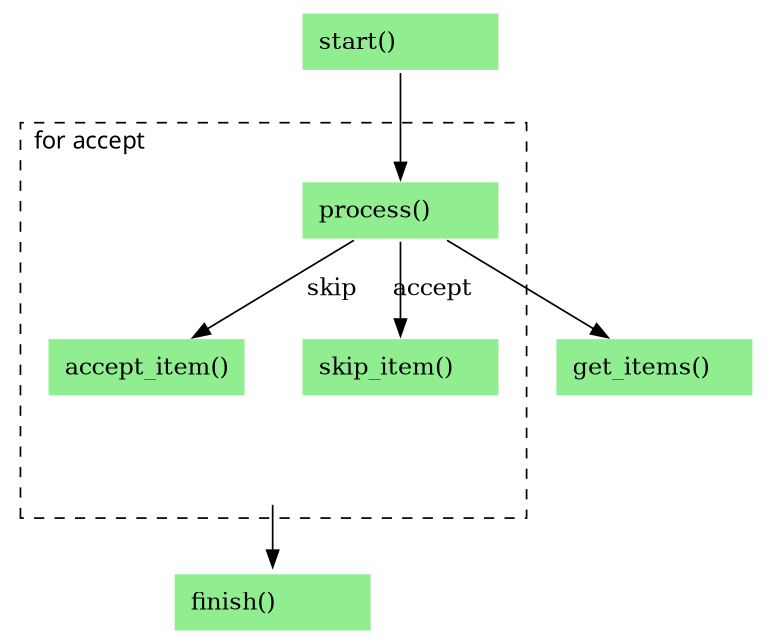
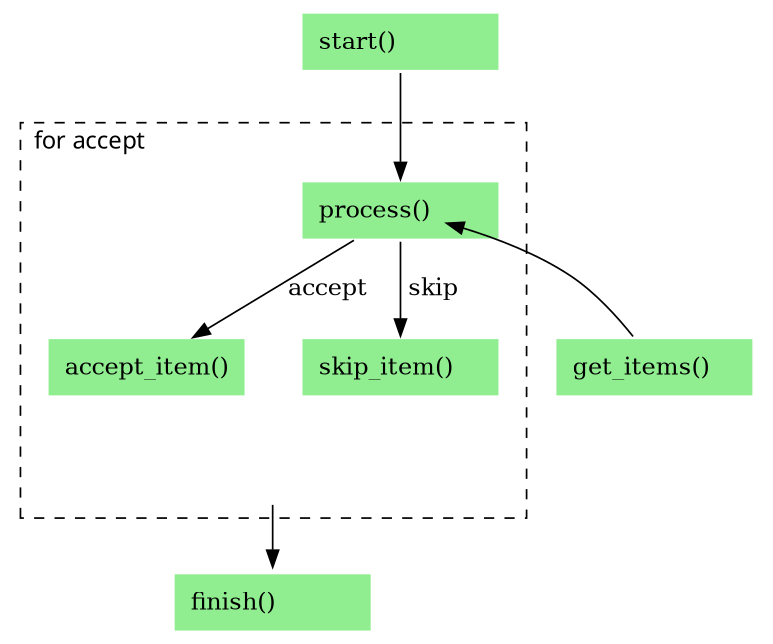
edge "process()" -> "get_items()": reversed
edge "process()" -> "accept_item()": label " skip" -> "accept"
edge "process()" -> "skip_item()": label " accept" -> " skip"
